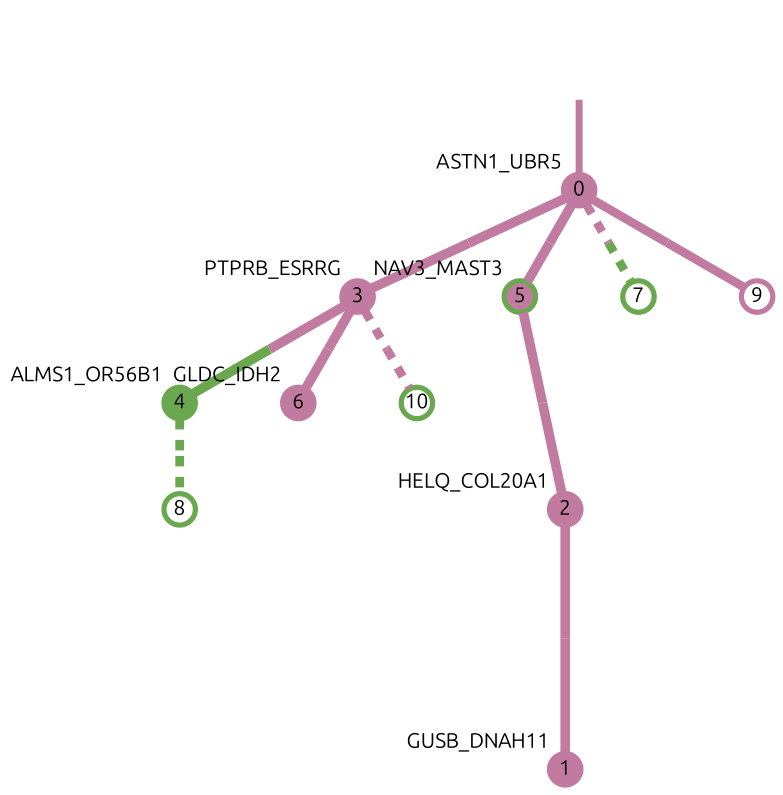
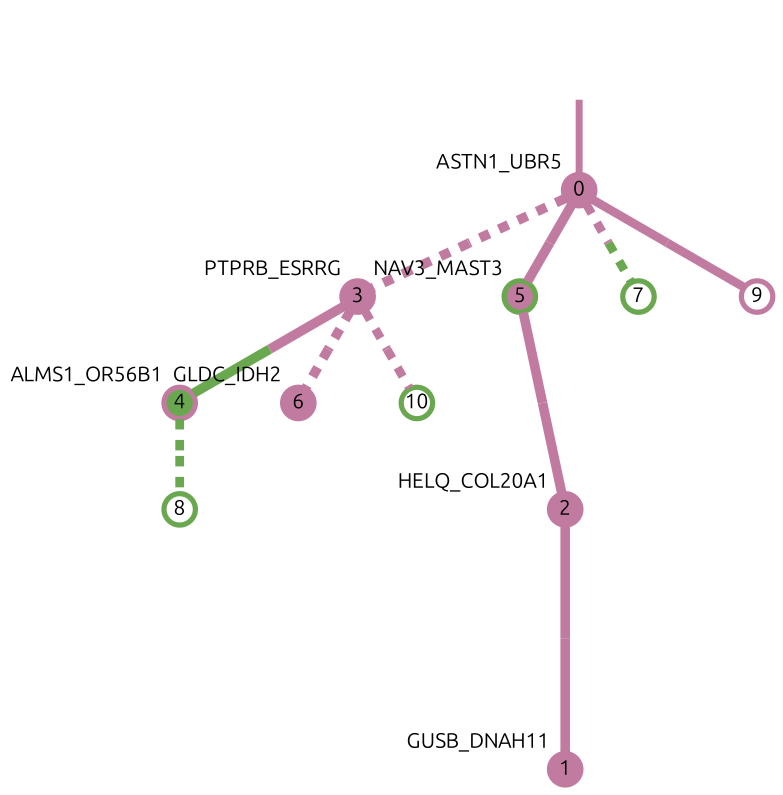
edge "0 ASTN1_UBR5" -> "3 PTPRB_ESRRG": style solid -> dashed
edge "3 PTPRB_ESRRG" -> "6 GLDC_IDH2": style solid -> dashed
node "4 ALMS1_OR56B1": color #6aa84fff -> #c27ba0ff
